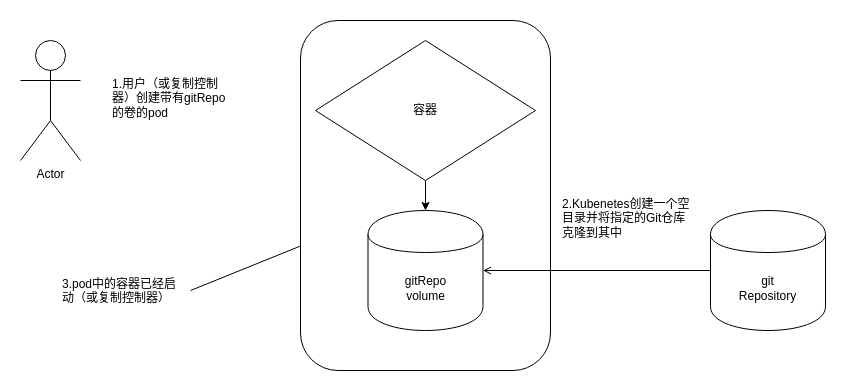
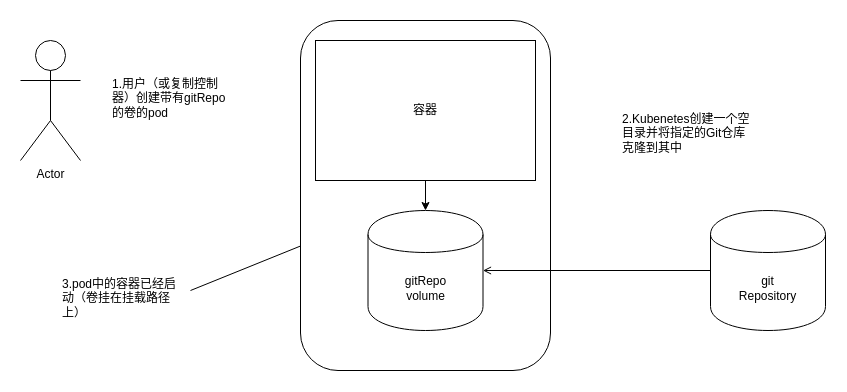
node "容器": shape diamond -> rectangle
node "2.Kubenetes创建一个空目录并将指定的Git仓库克隆到其中": moved (626, 226) -> (686, 141)
node "3.pod中的容器已经启动（或复制控制器）": label "3.pod中的容器已经启动（或复制控制器）" -> "3.pod中的容器已经启动（卷挂在挂载路径上）"
